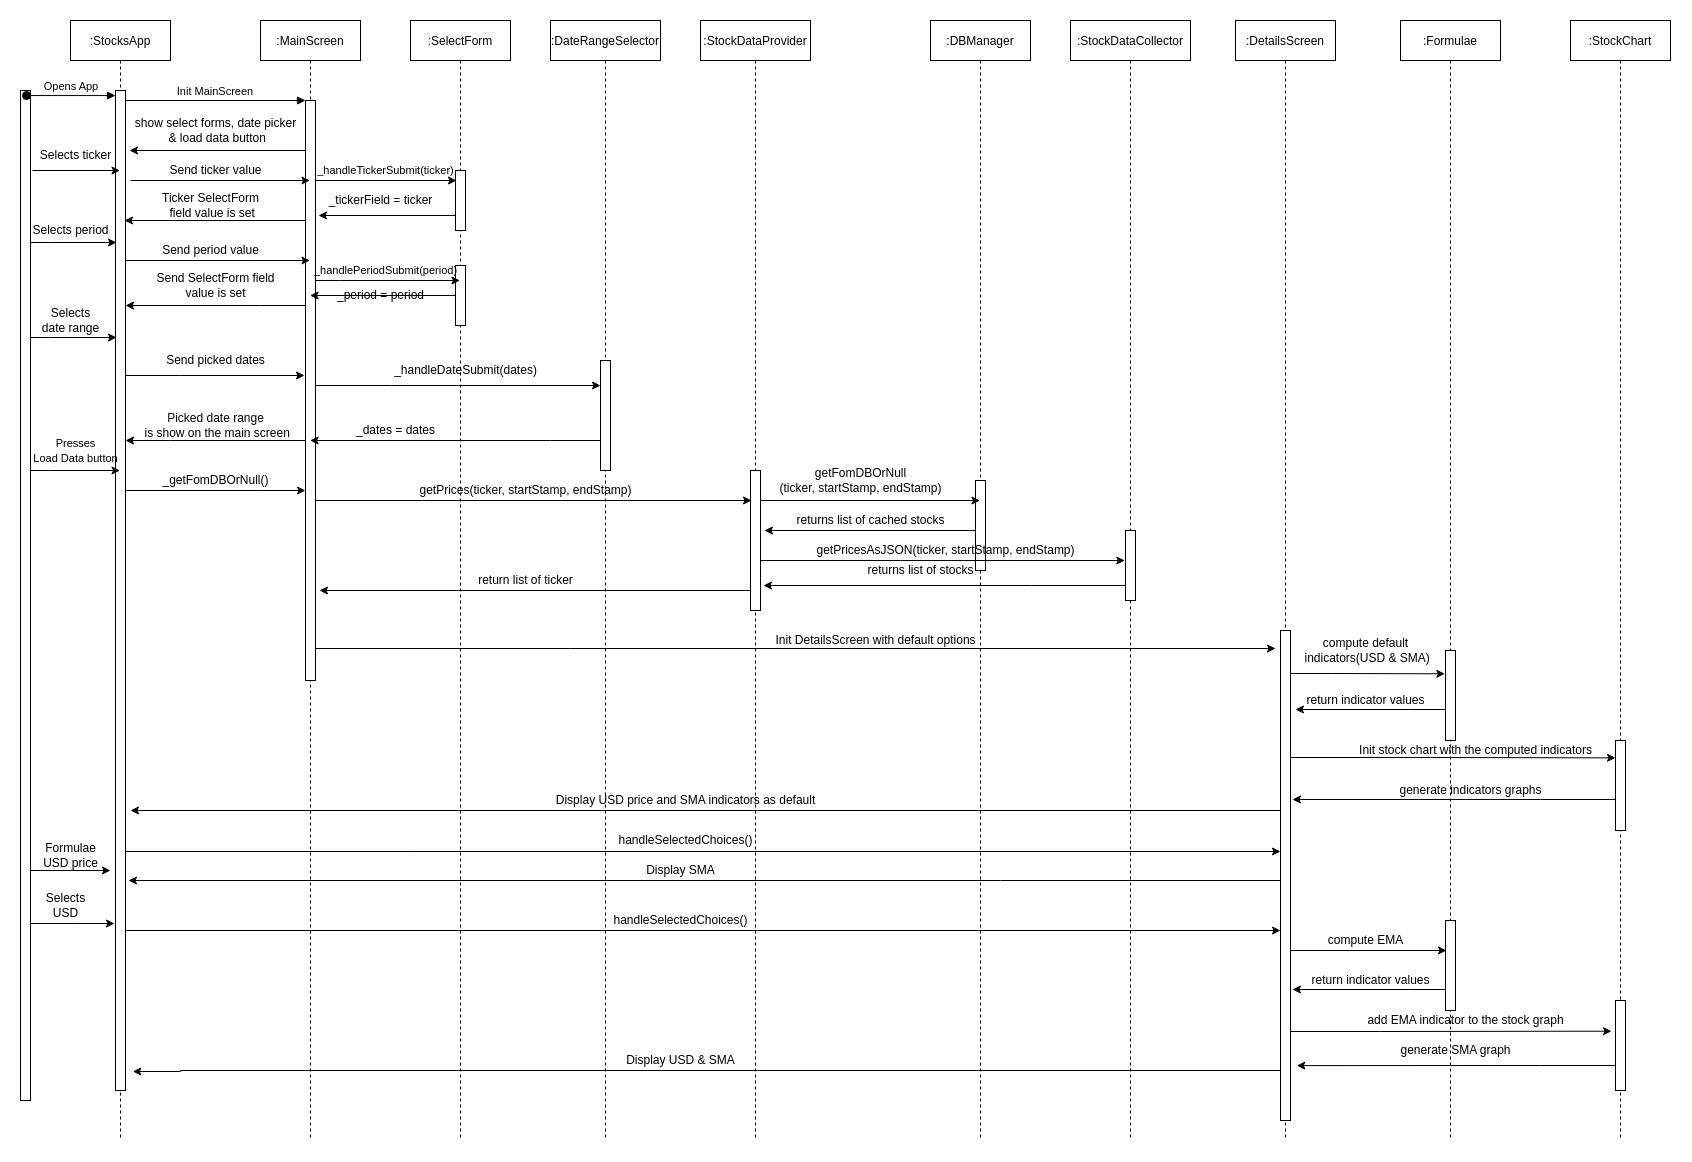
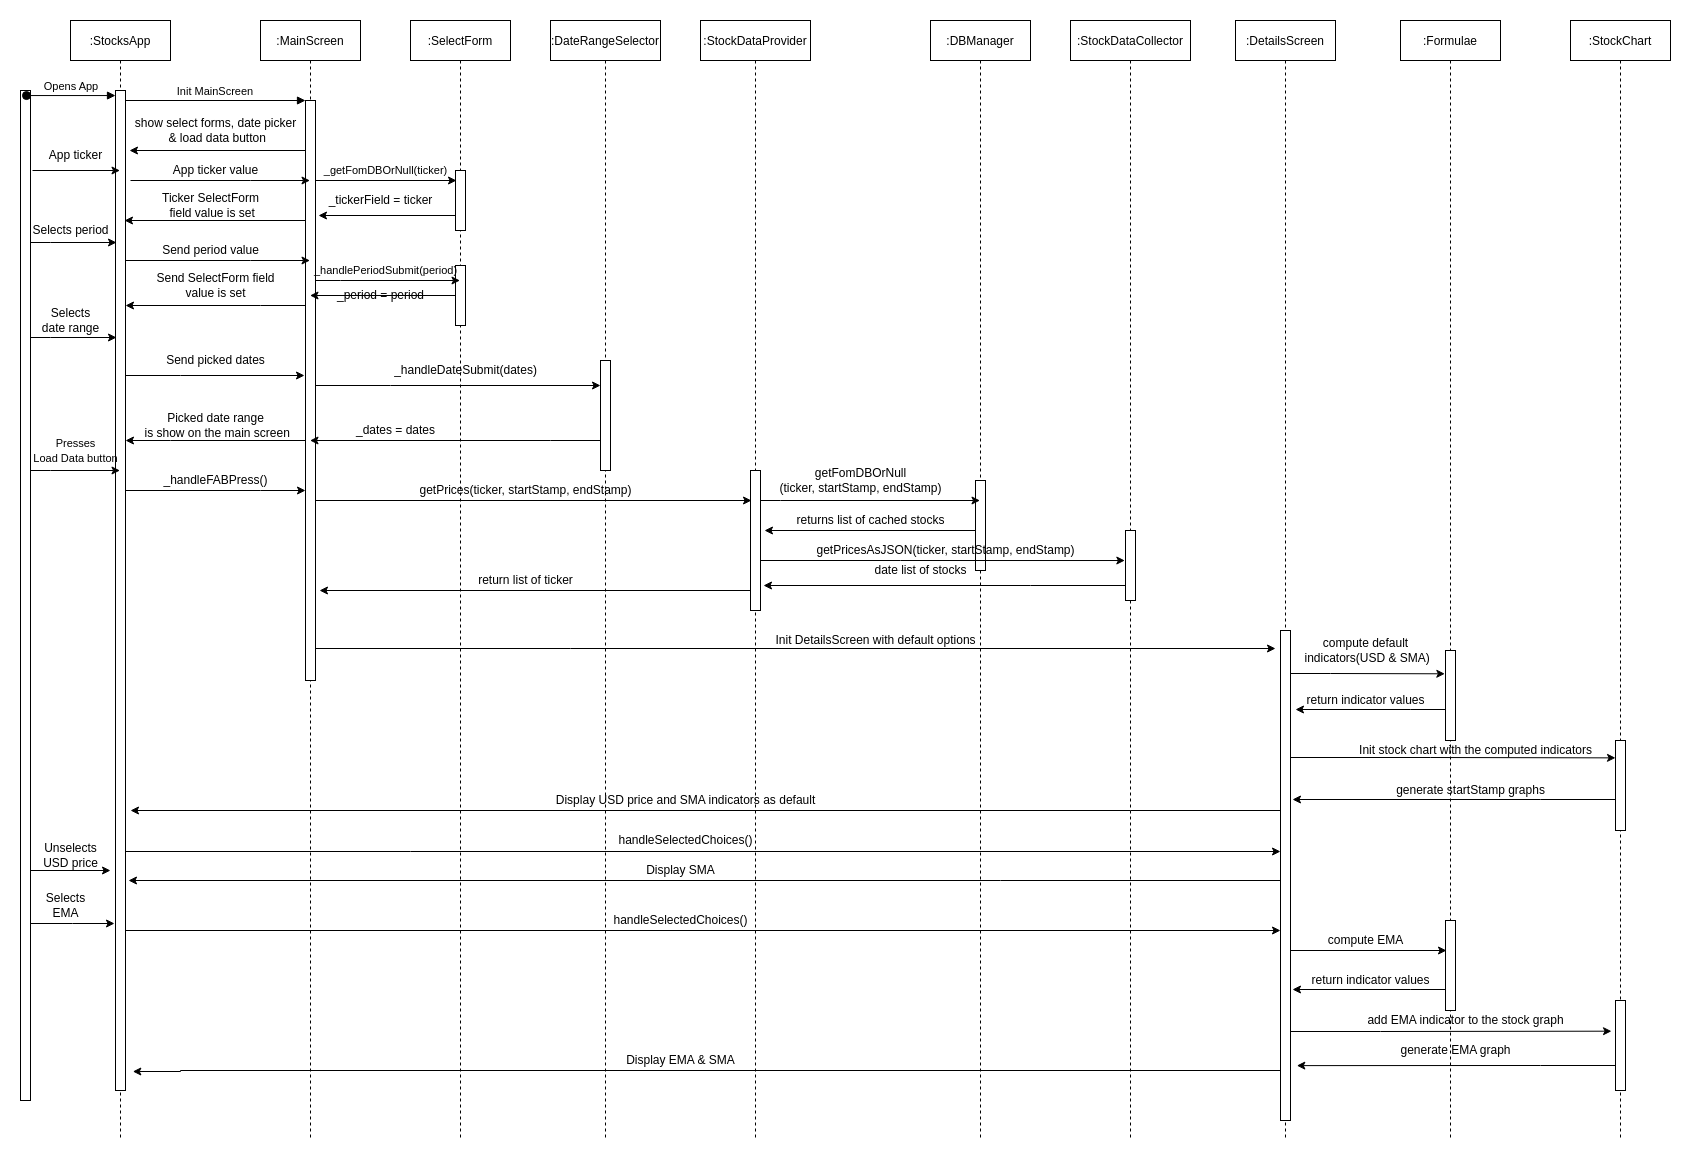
node "Selects ticker": label "Selects ticker" -> "App ticker"
node "Send ticker value": label "Send ticker value" -> "App ticker value"
node "_handleTickerSubmit(ticker)": label "_handleTickerSubmit(ticker)" -> "_getFomDBOrNull(ticker)"
node "_getFomDBOrNull()": label "_getFomDBOrNull()" -> "_handleFABPress()"
node "returns list of stocks": label "returns list of stocks" -> "date list of stocks"
node "generate indicators graphs": label "generate indicators graphs" -> "generate startStamp graphs"
node "Formulae USD price": label "Formulae USD price" -> "Unselects USD price"
node "Selects USD": label "Selects USD" -> "Selects EMA"
node "generate SMA graph": label "generate SMA graph" -> "generate EMA graph"
node "Display USD & SMA": label "Display USD & SMA" -> "Display EMA & SMA"
